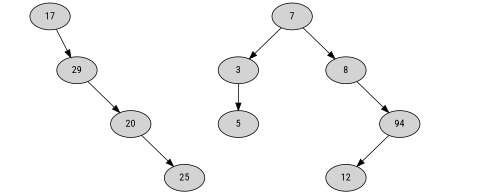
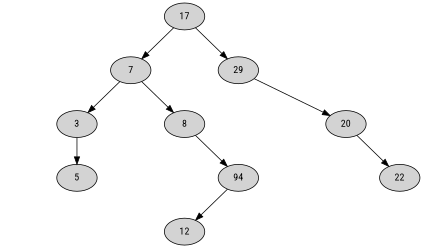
edge "17" -> "7": added
node "25": label "25" -> "22"
